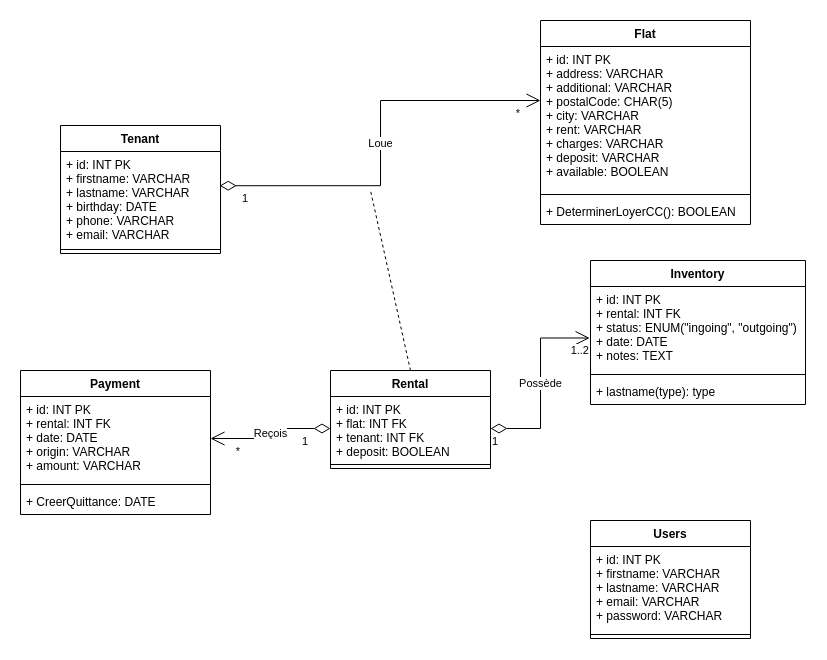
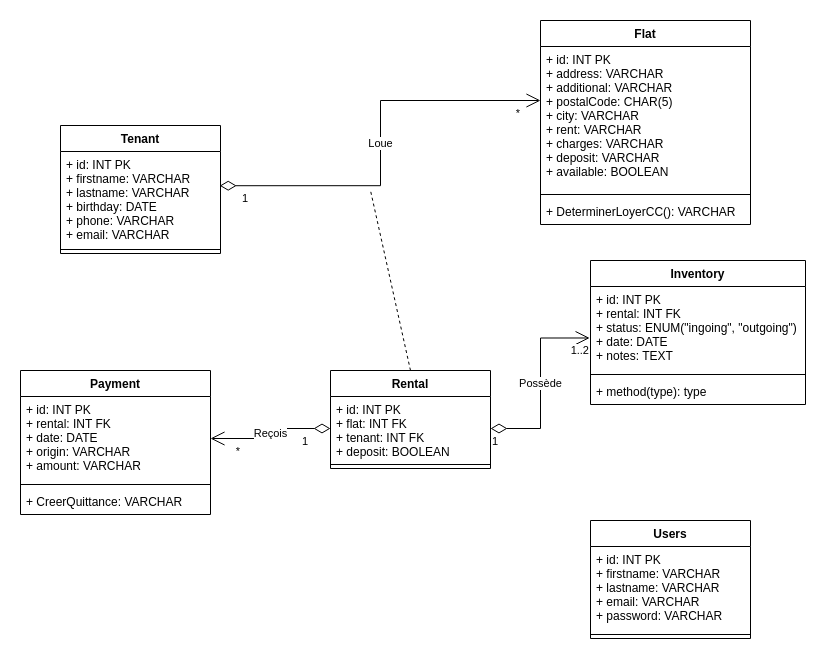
node "+ DeterminerLoyerCC(): BOOLEAN": label "+ DeterminerLoyerCC(): BOOLEAN" -> "+ DeterminerLoyerCC(): VARCHAR"
node "+ lastname(type): type": label "+ lastname(type): type" -> "+ method(type): type"
node "+ CreerQuittance: DATE": label "+ CreerQuittance: DATE" -> "+ CreerQuittance: VARCHAR"
